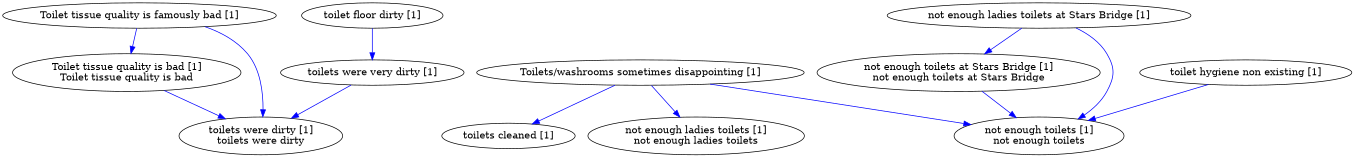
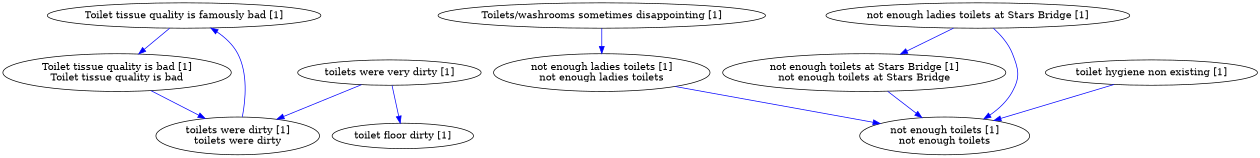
edge "toilet floor dirty [1]" -> "toilets were very dirty [1]": reversed
edge "Toilet tissue quality is famously bad [1]" -> "toilets were dirty [1] toilets were dirty": reversed
edge "Toilets/washrooms sometimes disappointing [1]" -> "not enough toilets [1] not enough toilets": now "not enough ladies toilets [1] not enough ladies toilets" -> "not enough toilets [1] not enough toilets"
node "toilets cleaned [1]": removed
